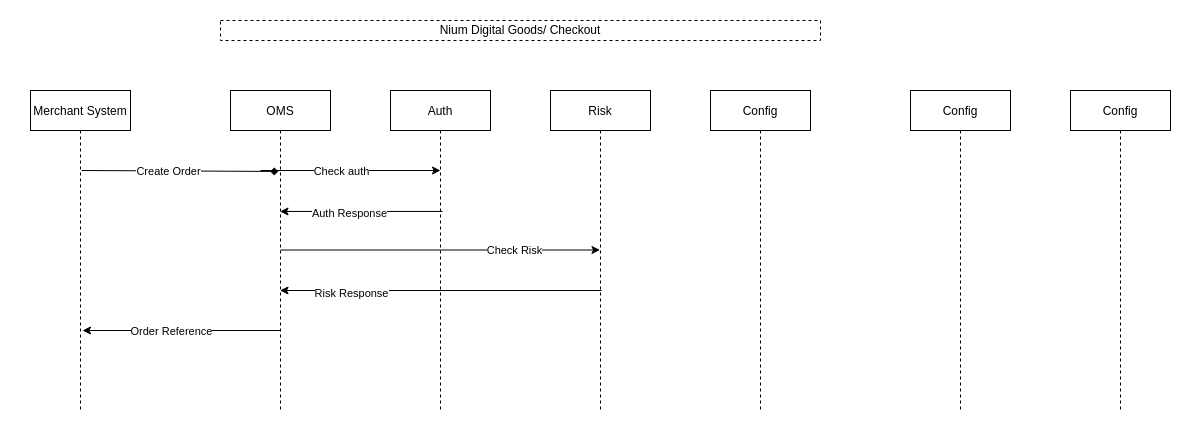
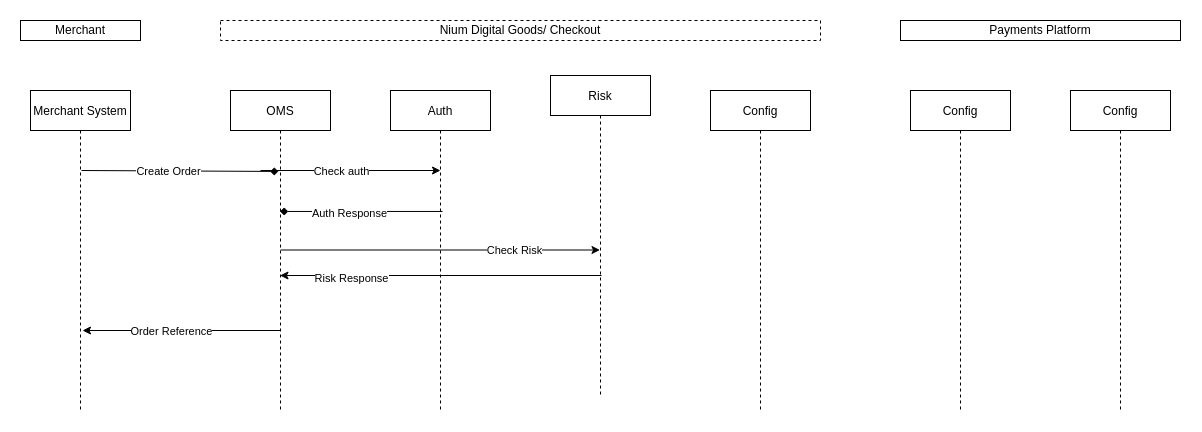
node "Merchant": added
node "Payments Platform": added
edge "Auth" -> "OMS": arrowhead classic -> diamond
node "Risk": moved (601, 251) -> (601, 236)
